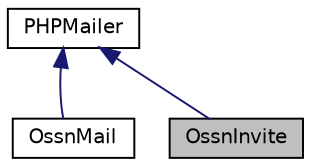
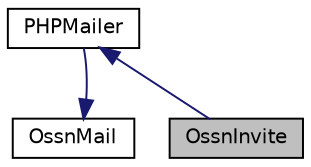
edge "OssnMail" -> "PHPMailer": reversed
